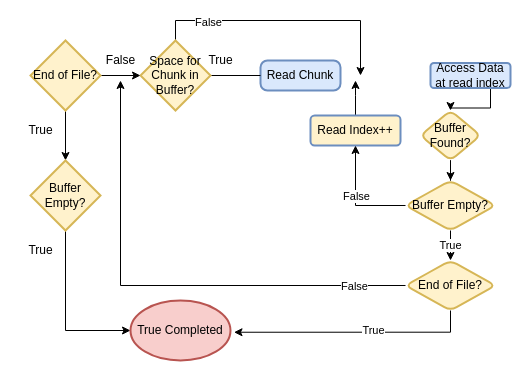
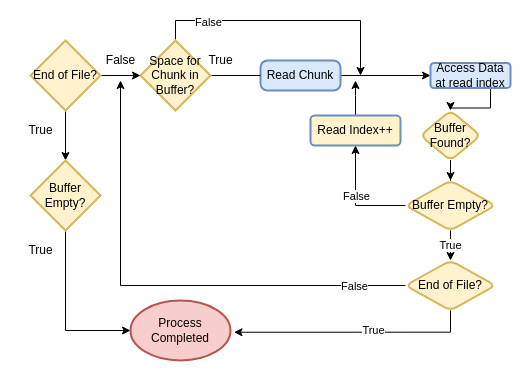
edge "Read Chunk" -> "Access Data at read index": added
node "True Completed": label "True Completed" -> "Process Completed"
